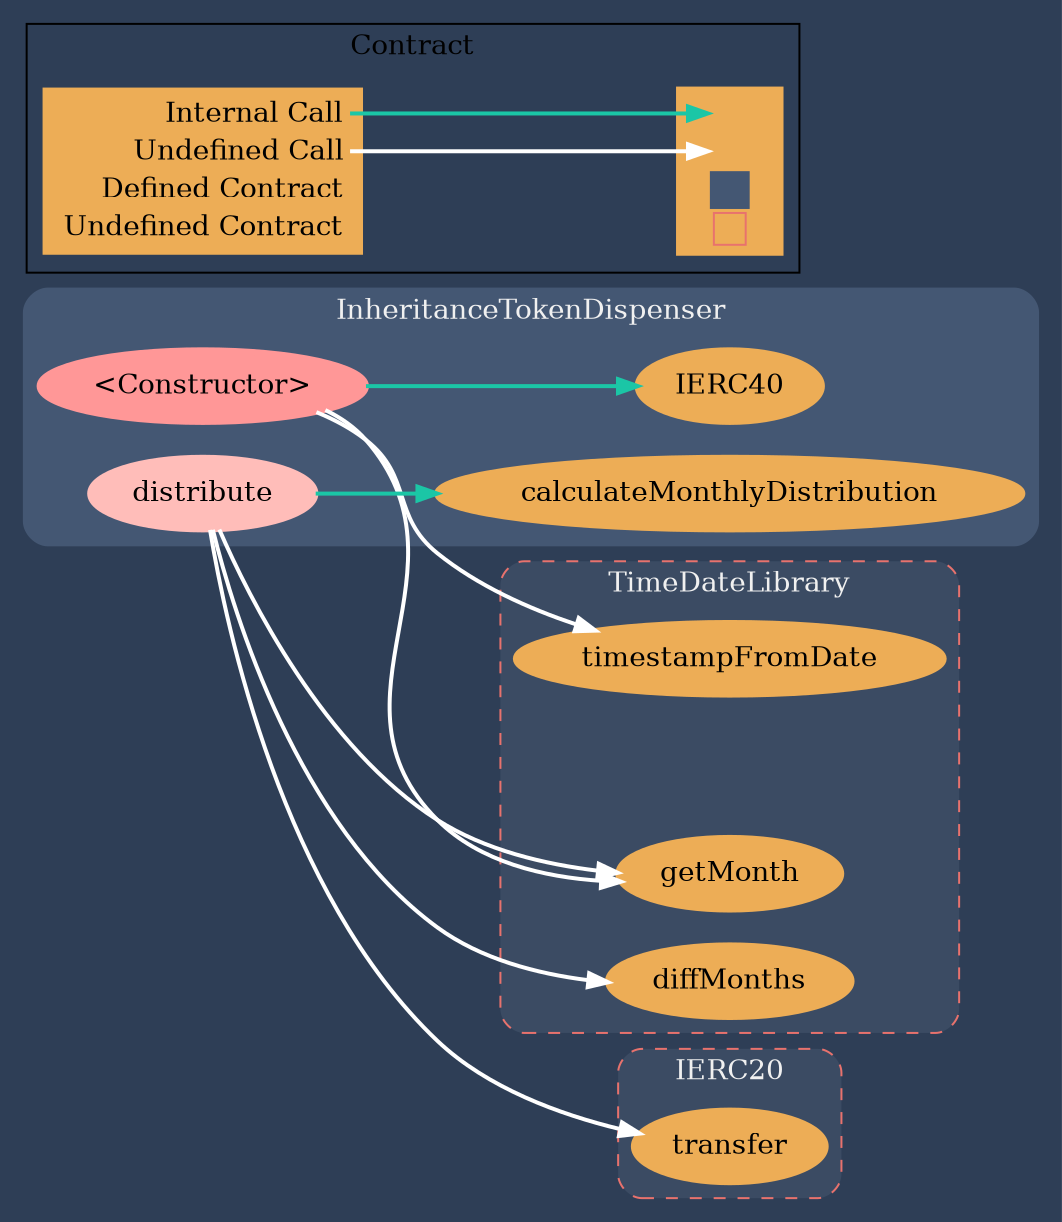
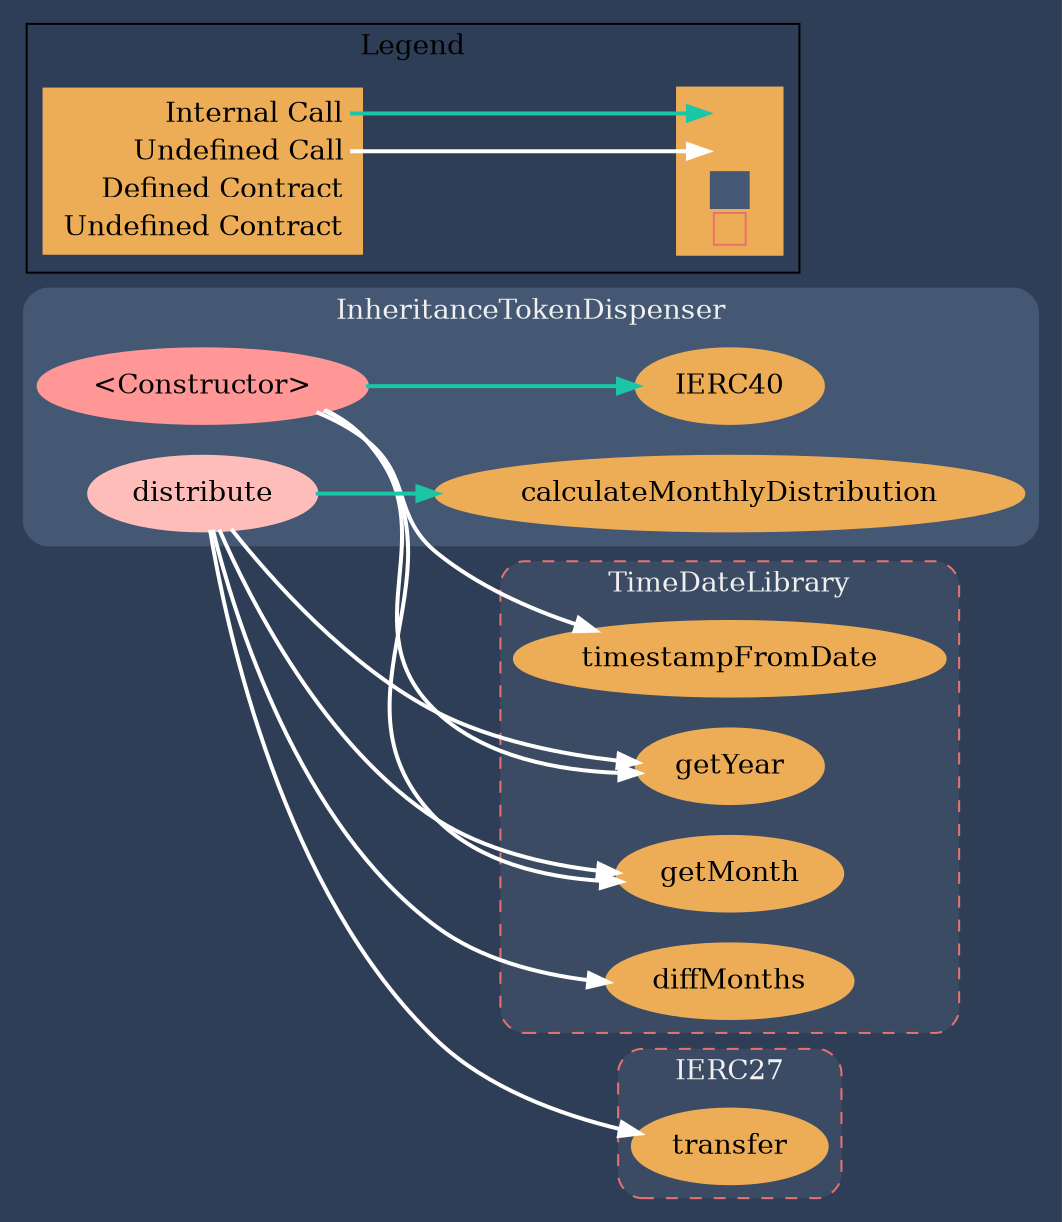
cluster "Contract": label "Contract" -> "Legend"
node "getYear": added
cluster "IERC20": label "IERC20" -> "IERC27"
